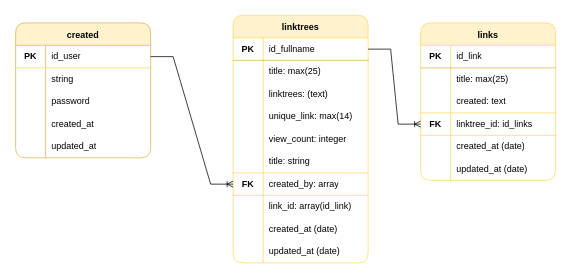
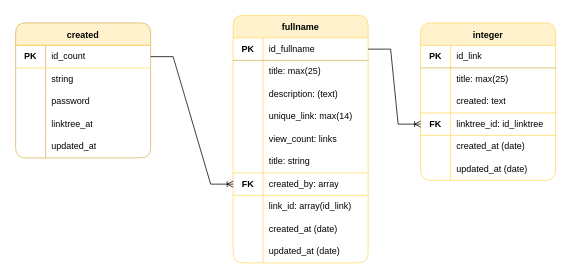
node "linktrees": label "linktrees" -> "fullname"
node "links": label "links" -> "integer"
node "id_user": label "id_user" -> "id_count"
node "linktrees: (text)": label "linktrees: (text)" -> "description: (text)"
node "created_at": label "created_at" -> "linktree_at"
node "linktree_id: id_links": label "linktree_id: id_links" -> "linktree_id: id_linktree"
node "view_count: integer": label "view_count: integer" -> "view_count: links"
